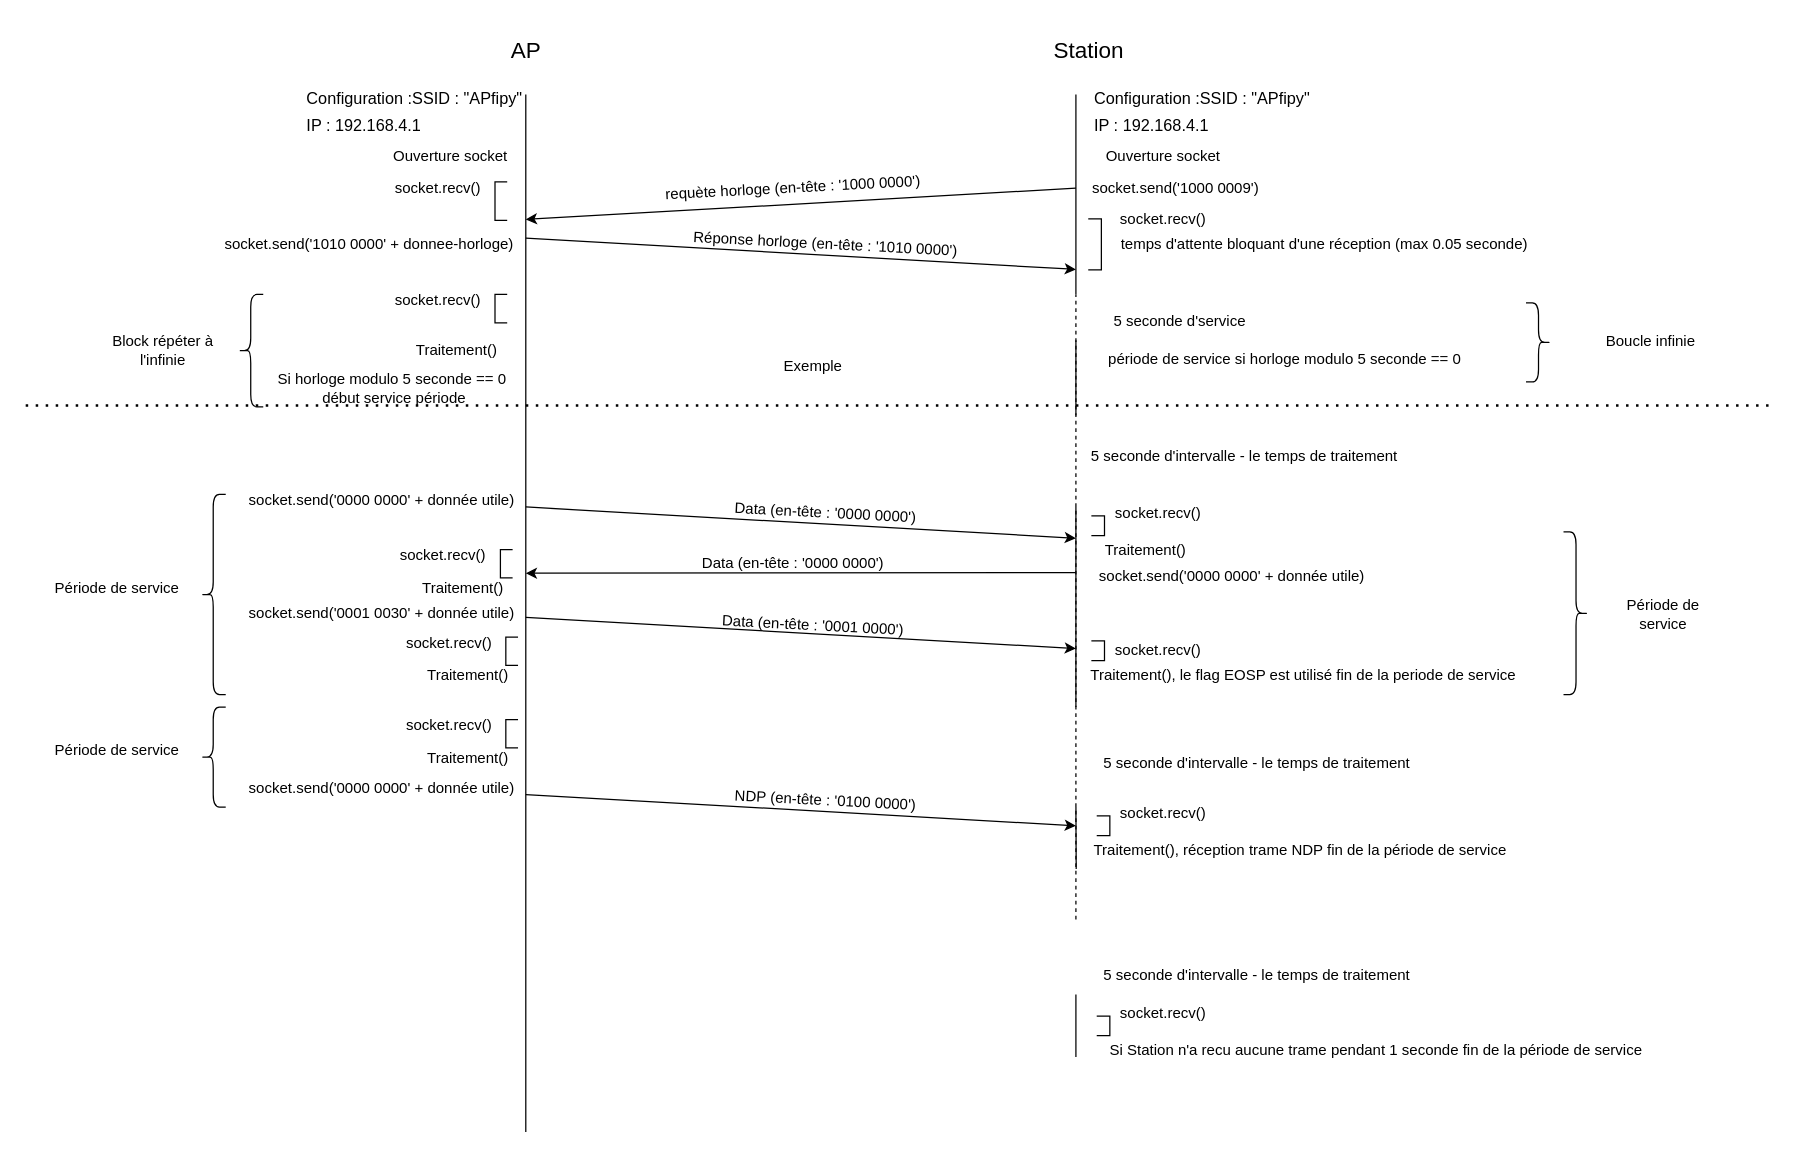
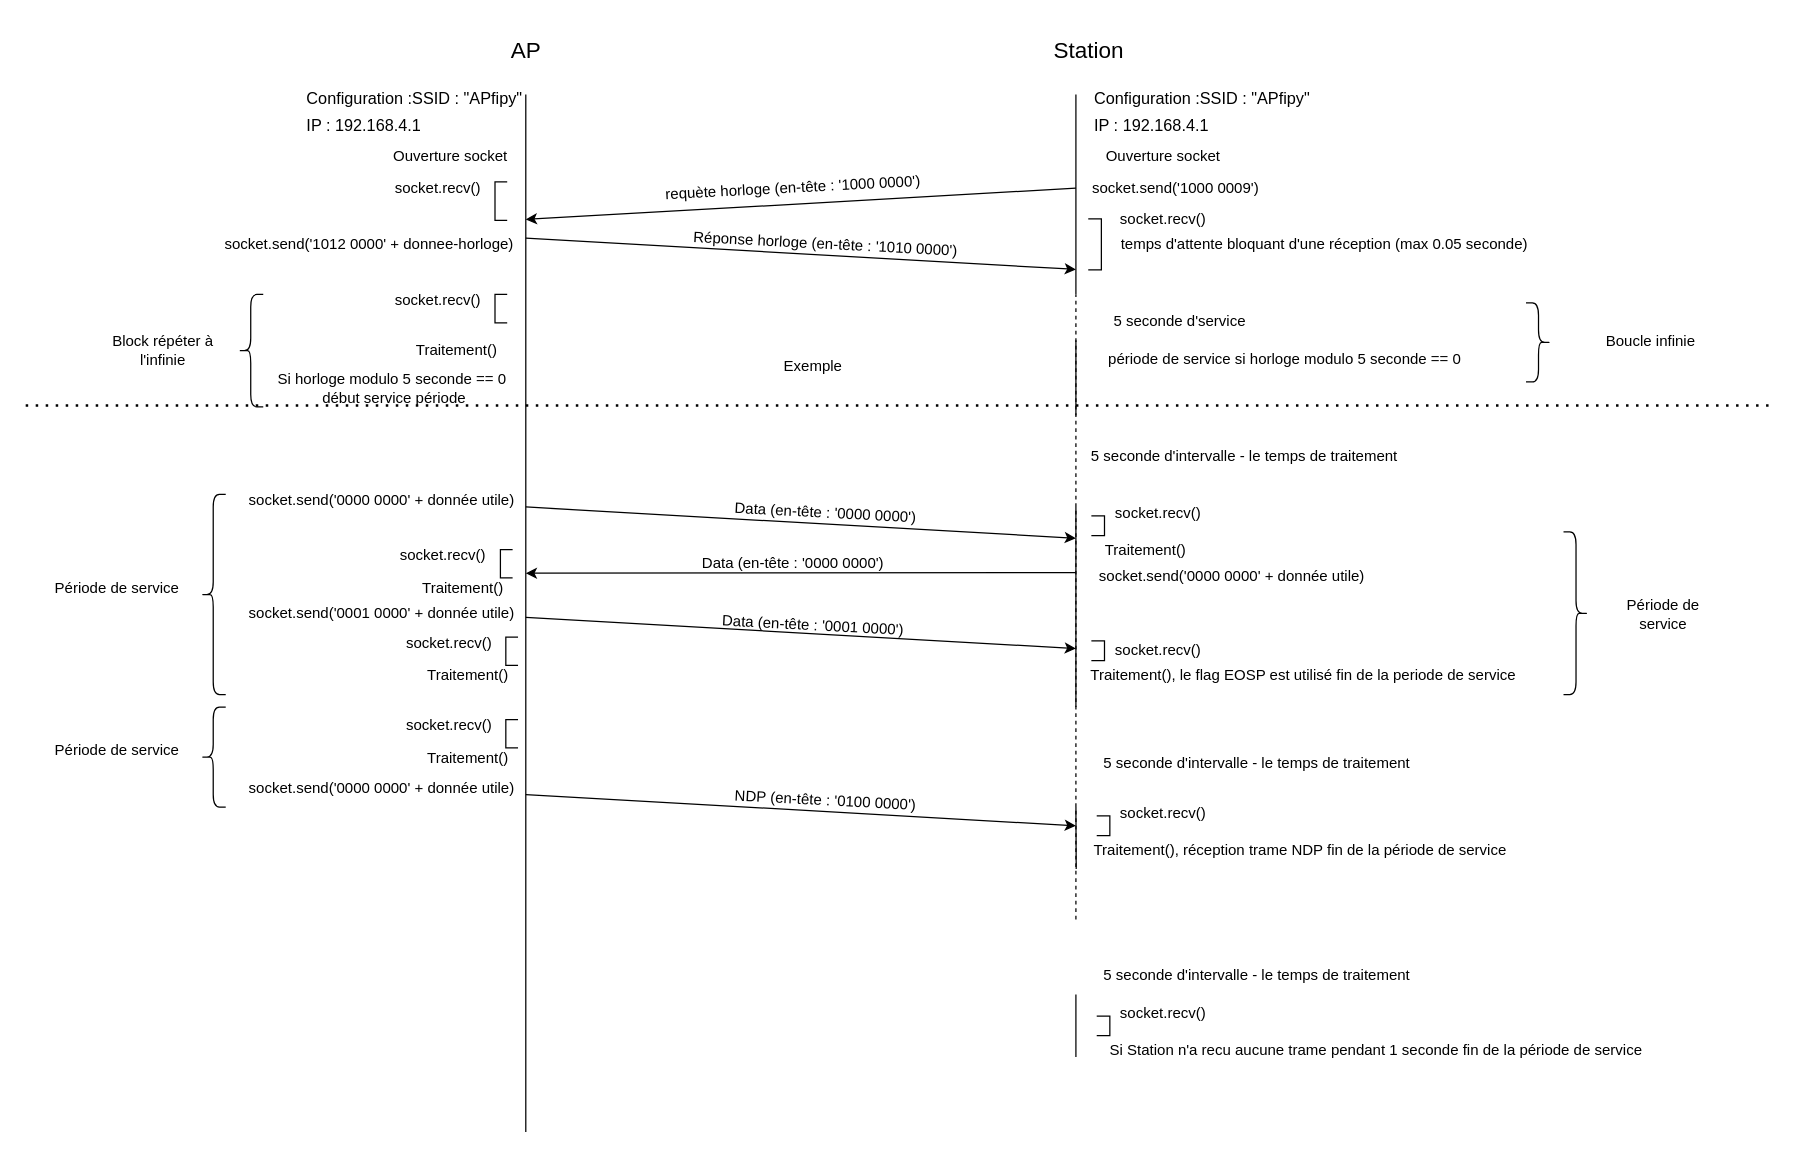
node "socket.send('1010 0000' + donnee-horloge)": label "socket.send('1010 0000' + donnee-horloge)" -> "socket.send('1012 0000' + donnee-horloge)"
node "socket.send('0001 0030' + donnée utile)": label "socket.send('0001 0030' + donnée utile)" -> "socket.send('0001 0000' + donnée utile)"
